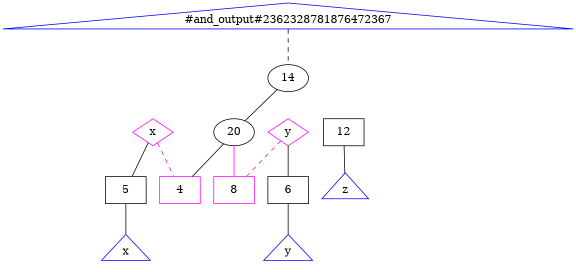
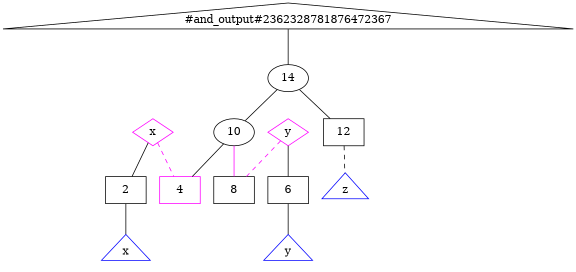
node "#and_output#2362328781876472367": color blue -> black
edge "#and_output#2362328781876472367" -- "14": style dashed -> solid
edge "14" -- "12": added
node "20": label "20" -> "10"
edge "12" -- "z": style solid -> dashed
node "5": label "5" -> "2"
node "8": color magenta -> black
